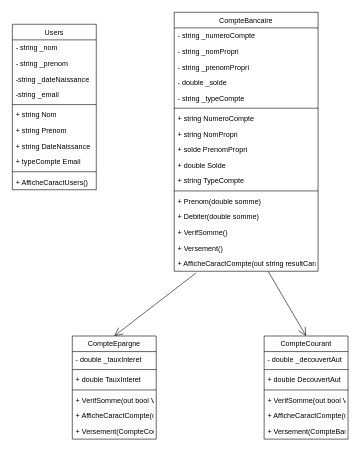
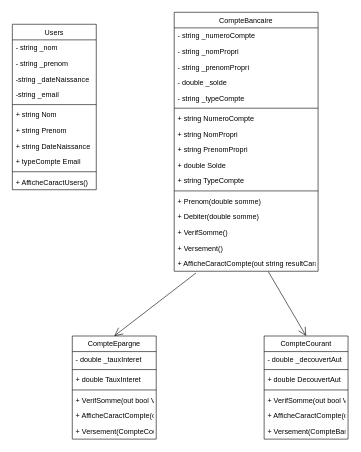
node "+ solde PrenomPropri": label "+ solde PrenomPropri" -> "+ string PrenomPropri"
